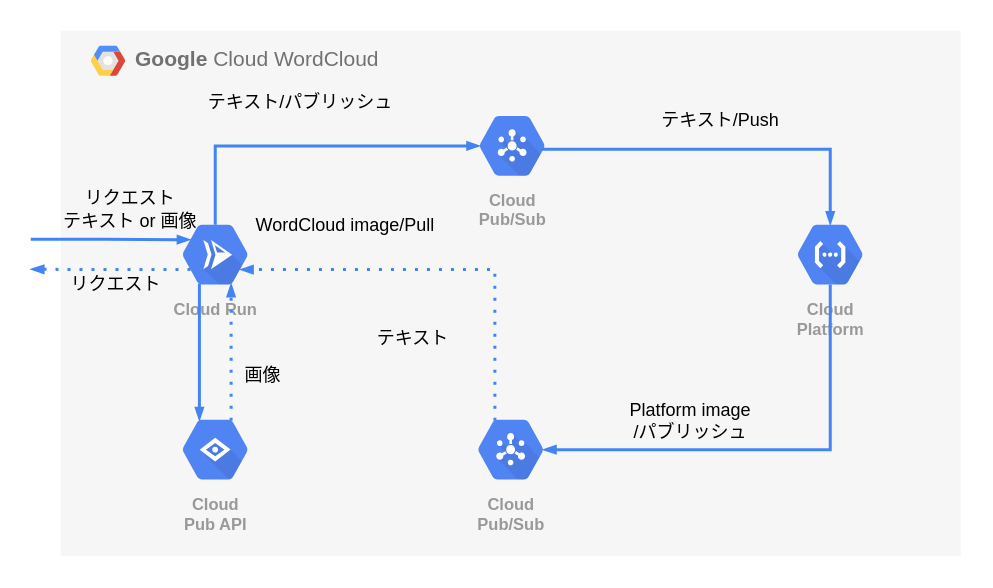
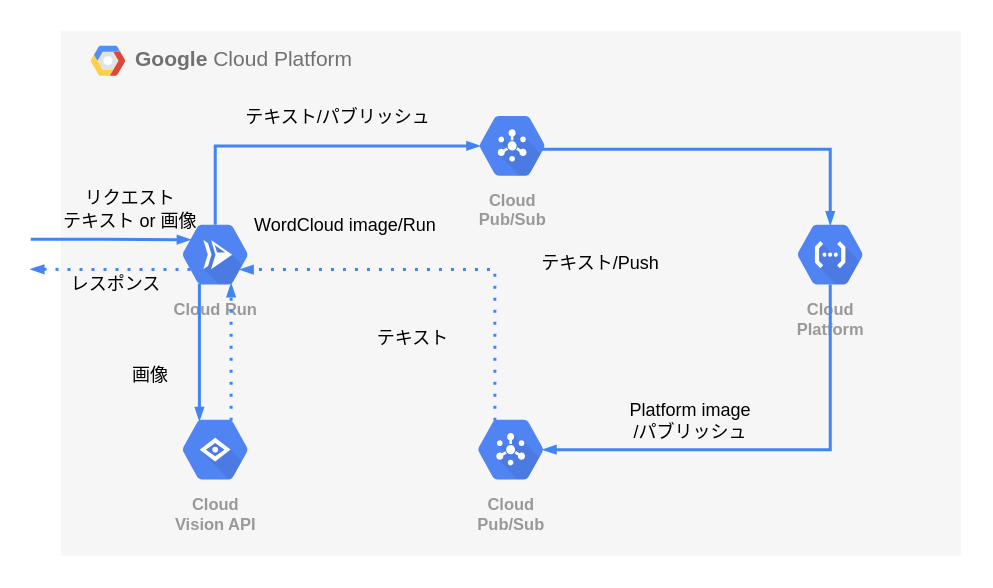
node "Google Cloud WordCloud": label "Google Cloud WordCloud" -> "Google Cloud Platform"
node "テキスト/パブリッシュ": moved (301, 102) -> (338, 117)
node "テキスト/Push": moved (721, 121) -> (601, 263)
node "WordCloud image/Pull": label "WordCloud image/Pull" -> "WordCloud image/Run"
node "リクエスト": label "リクエスト" -> "レスポンス"
node "画像": moved (263, 376) -> (151, 376)
node "Cloud Pub API": label "Cloud Pub API" -> "Cloud Vision API"
